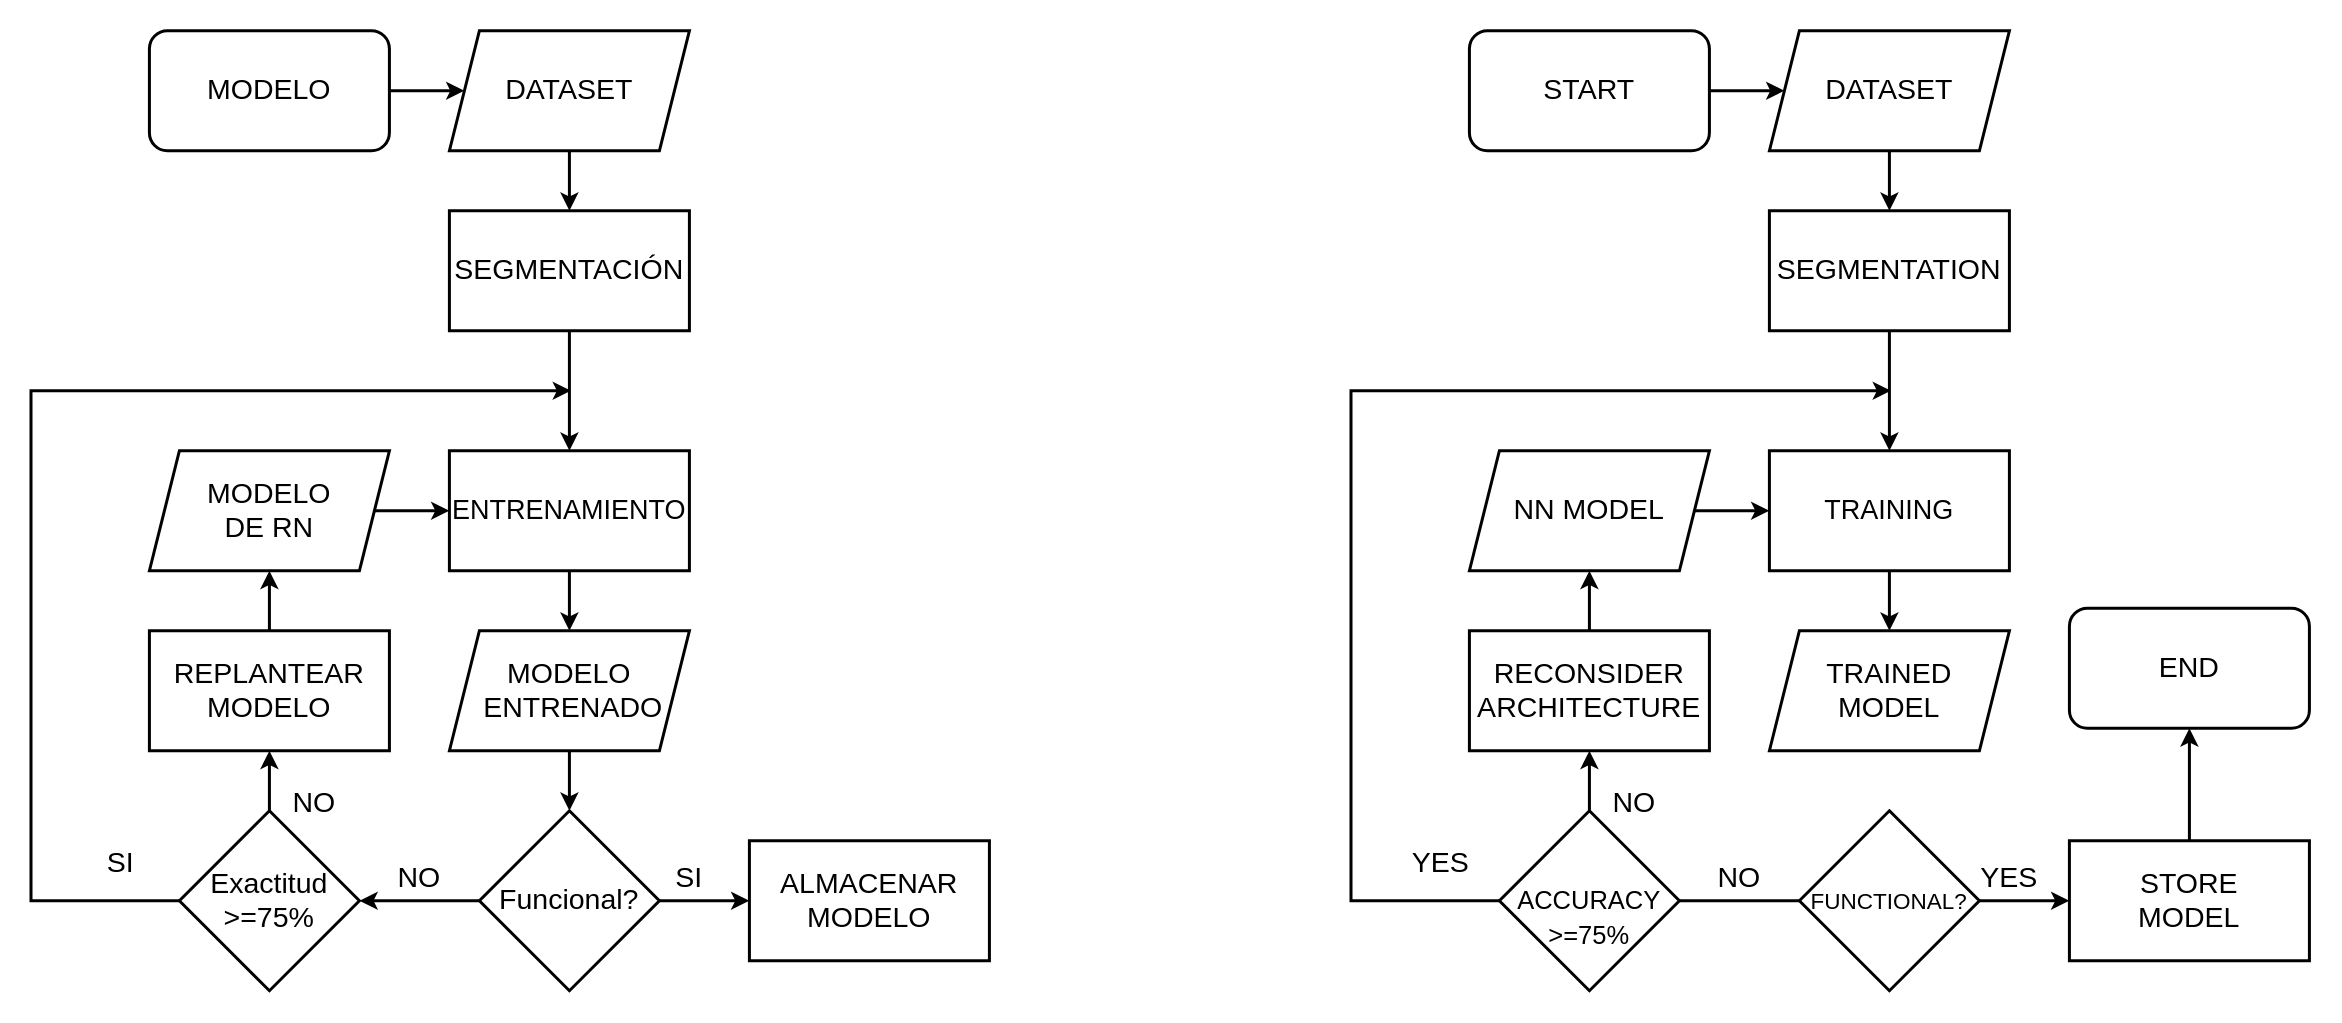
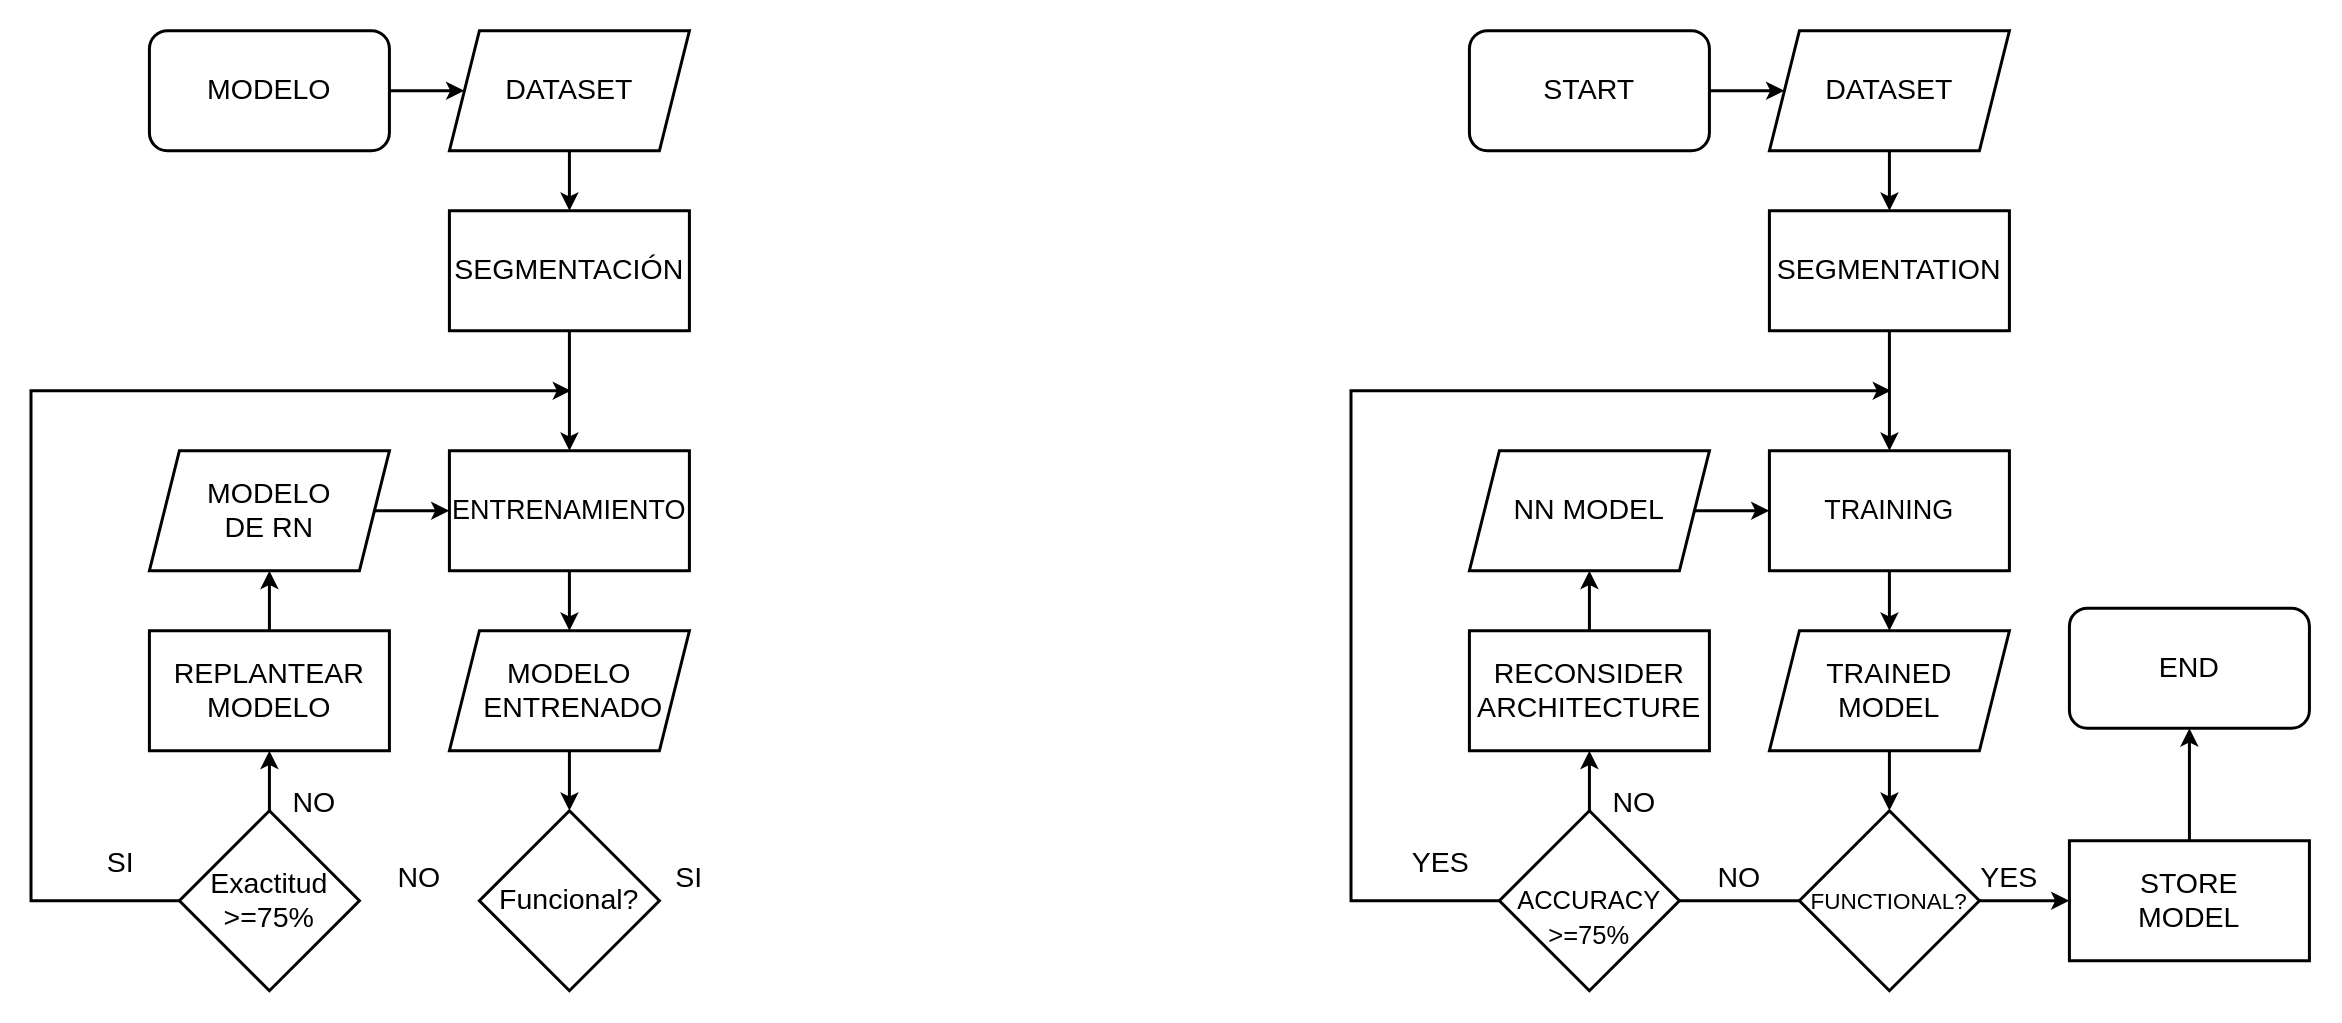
edge "TRAINED MODEL" -> "FUNCTIONAL?": added
edge "Funcional?" -> "Exactitud>=75%": removed
edge "Funcional?" -> "ALMACENAR MODELO": removed
node "ALMACENAR MODELO": removed
